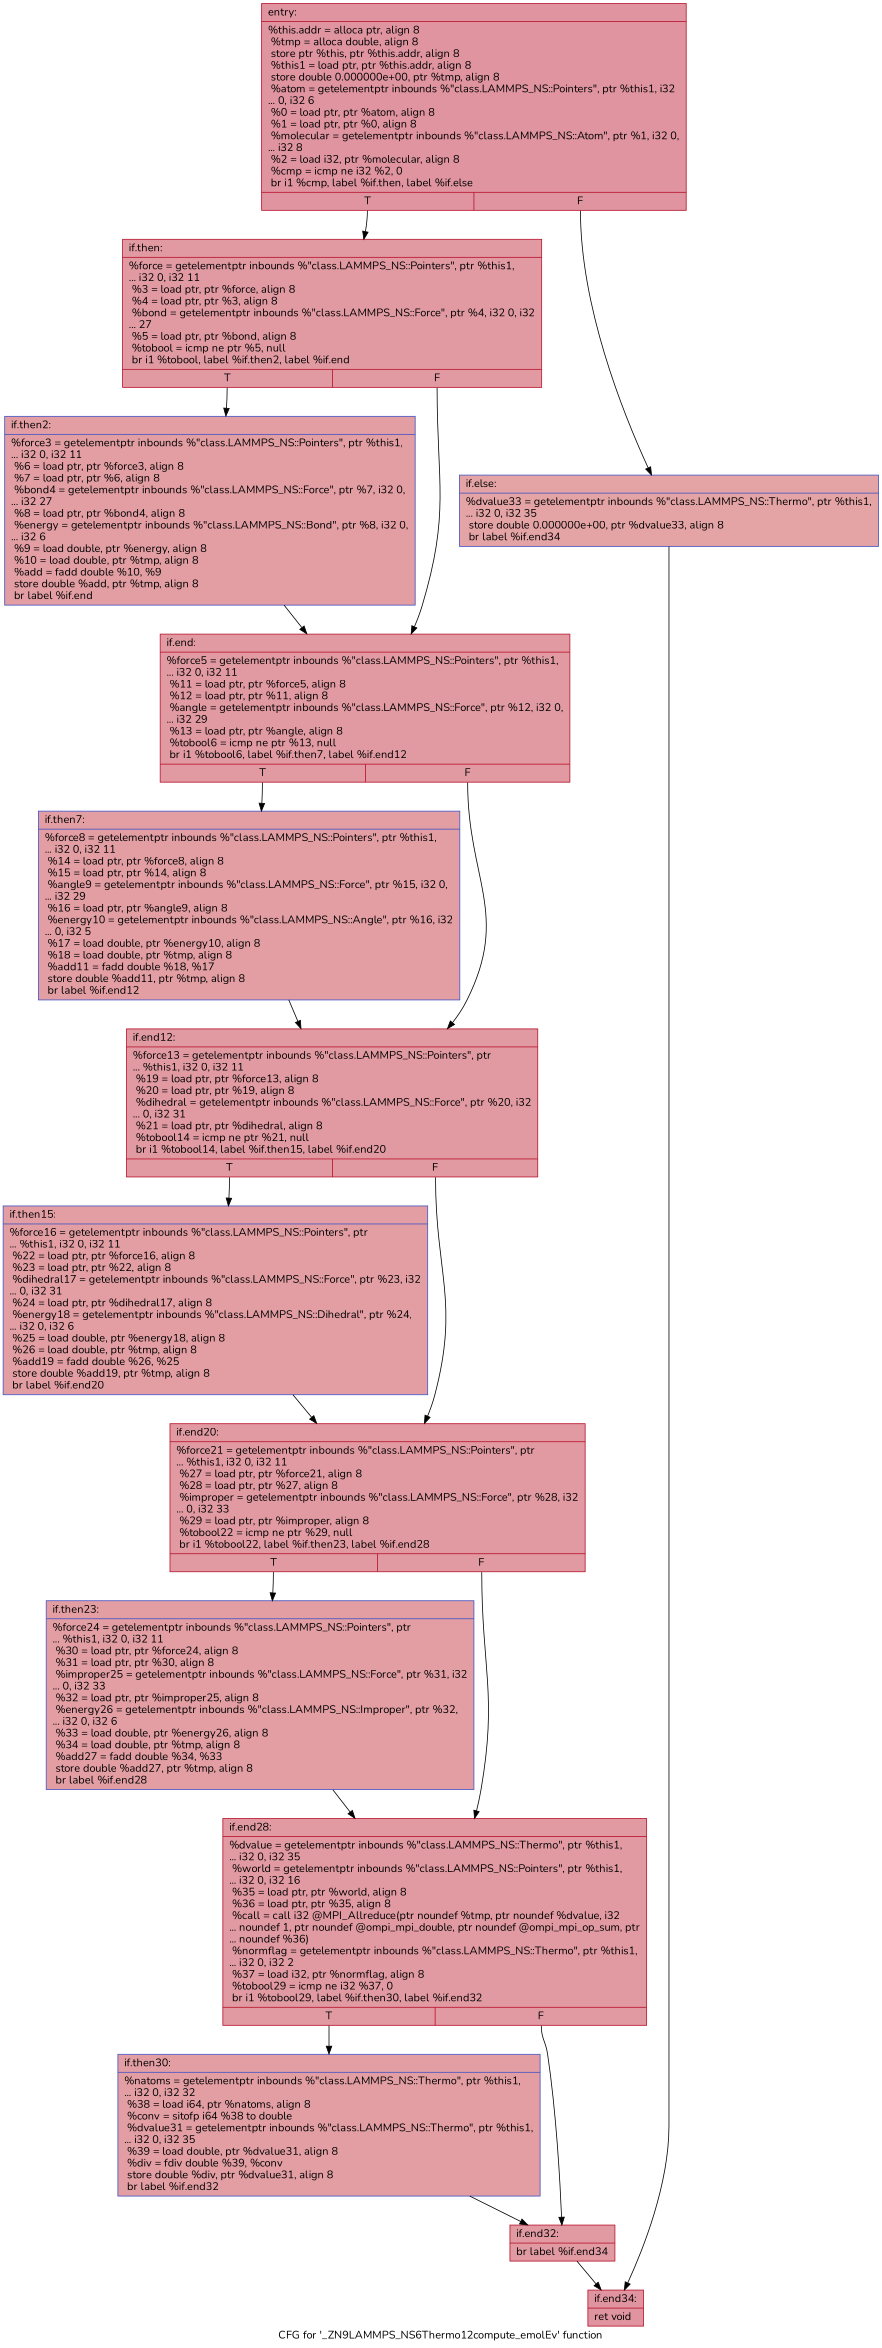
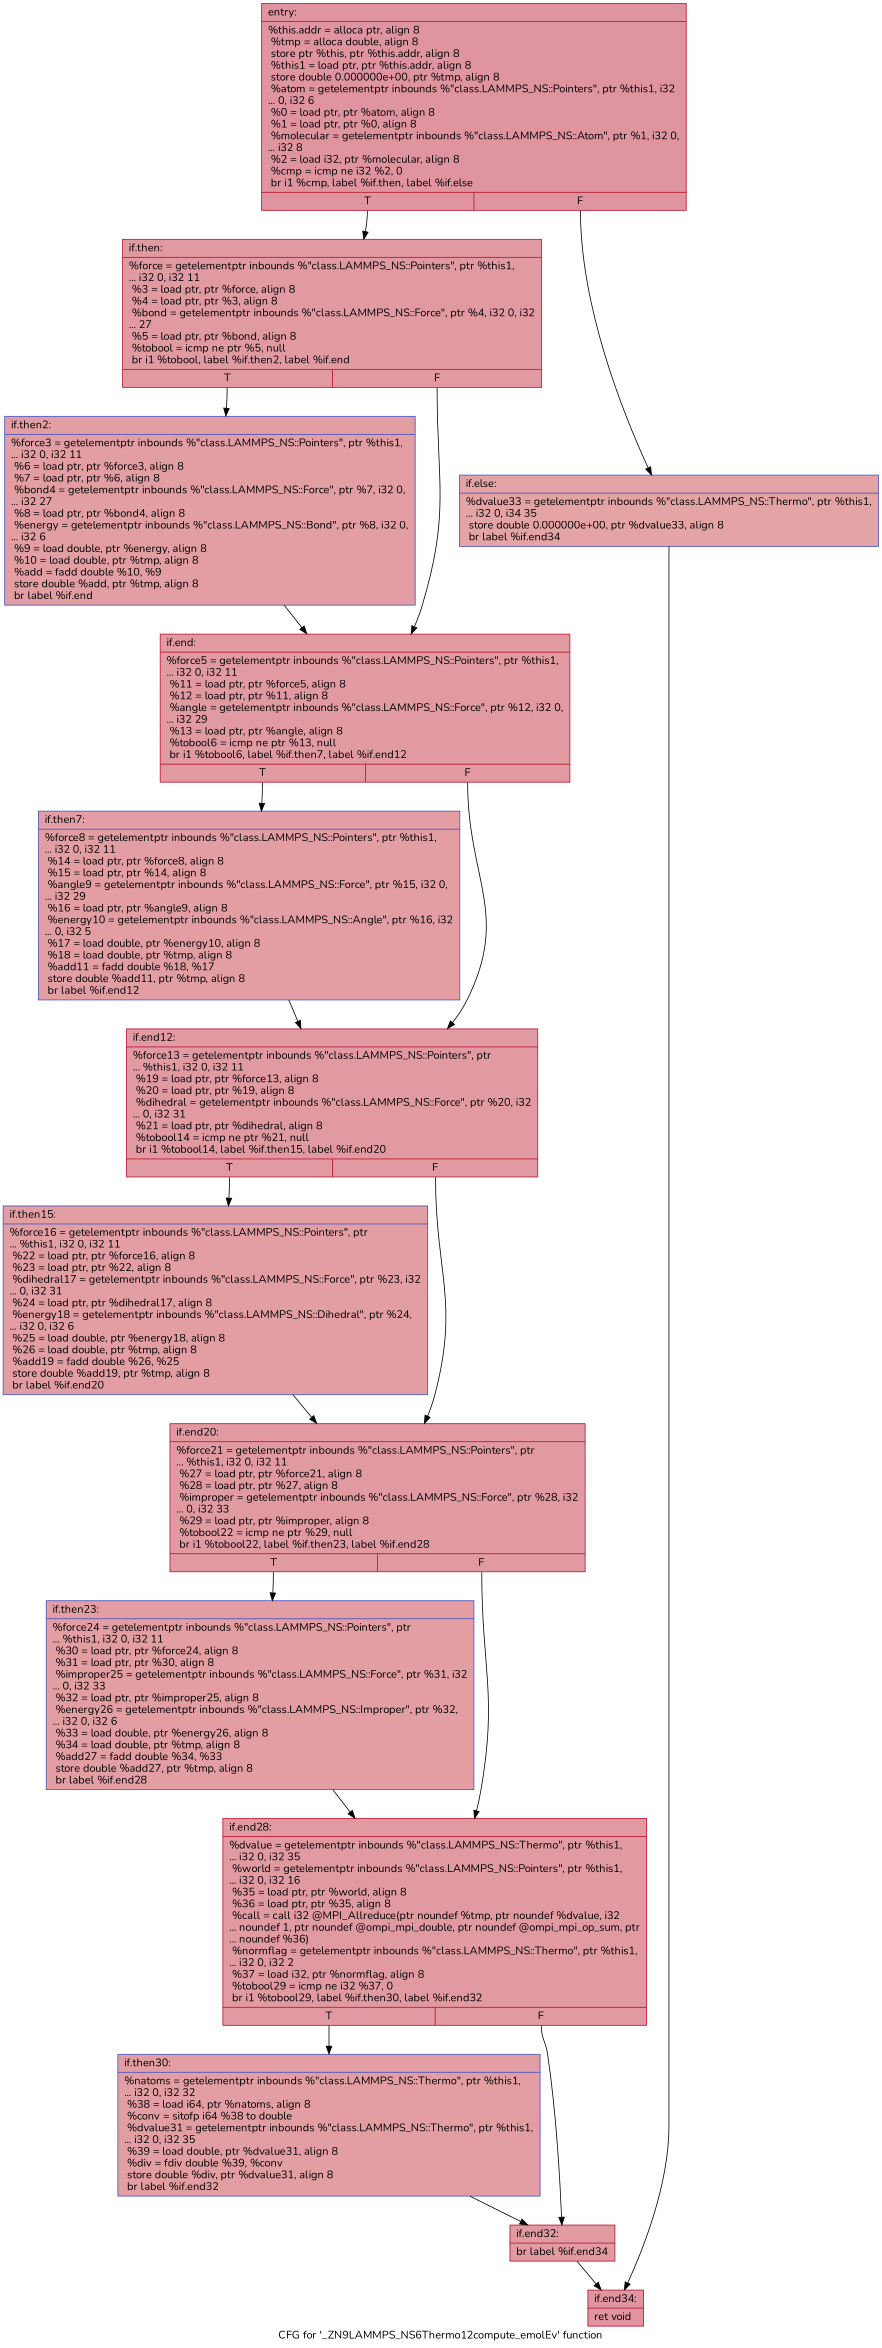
node "if.else:": text "... i32 0, i32 35" -> "... i32 0, i34 35"
